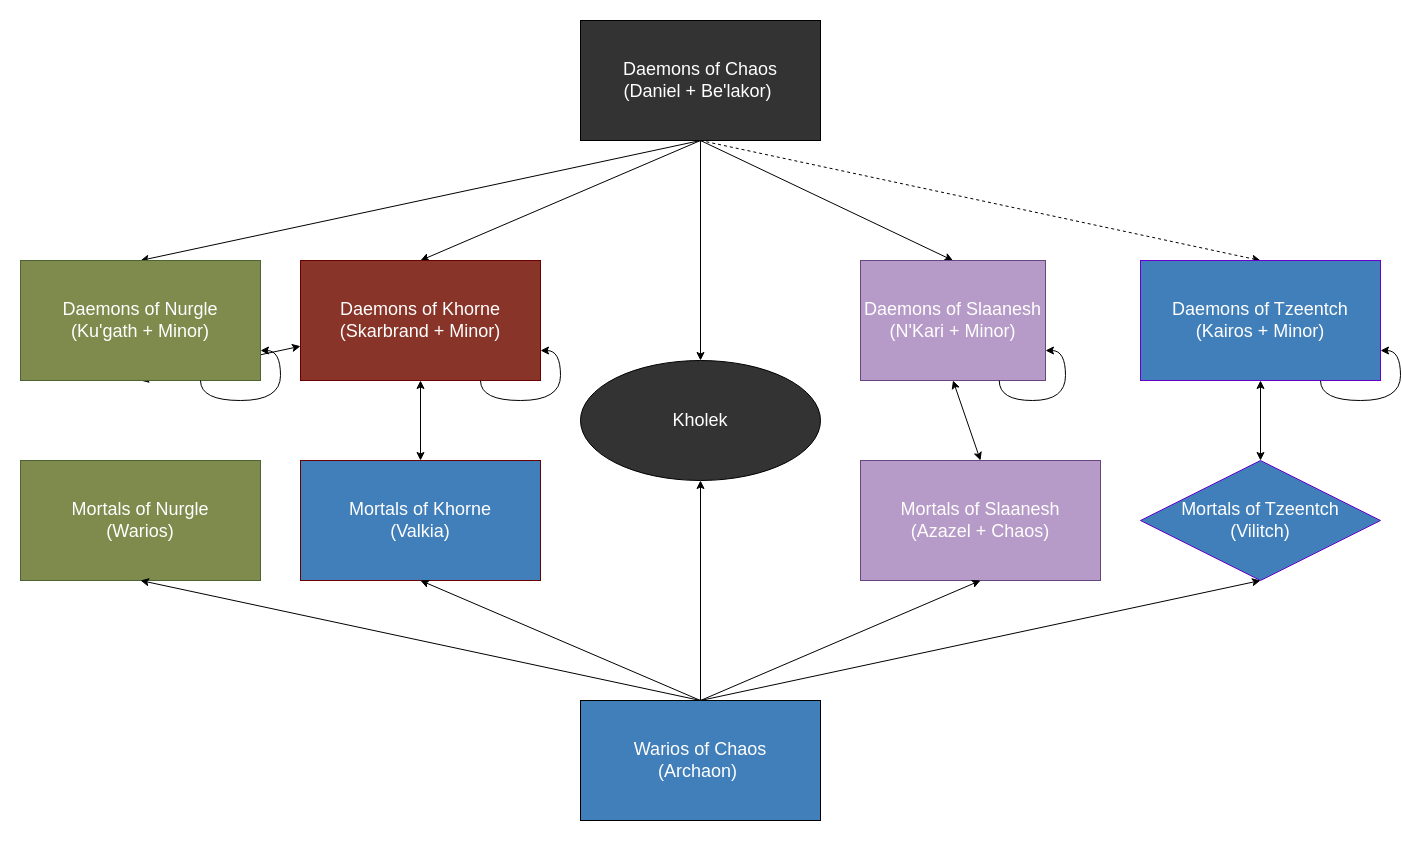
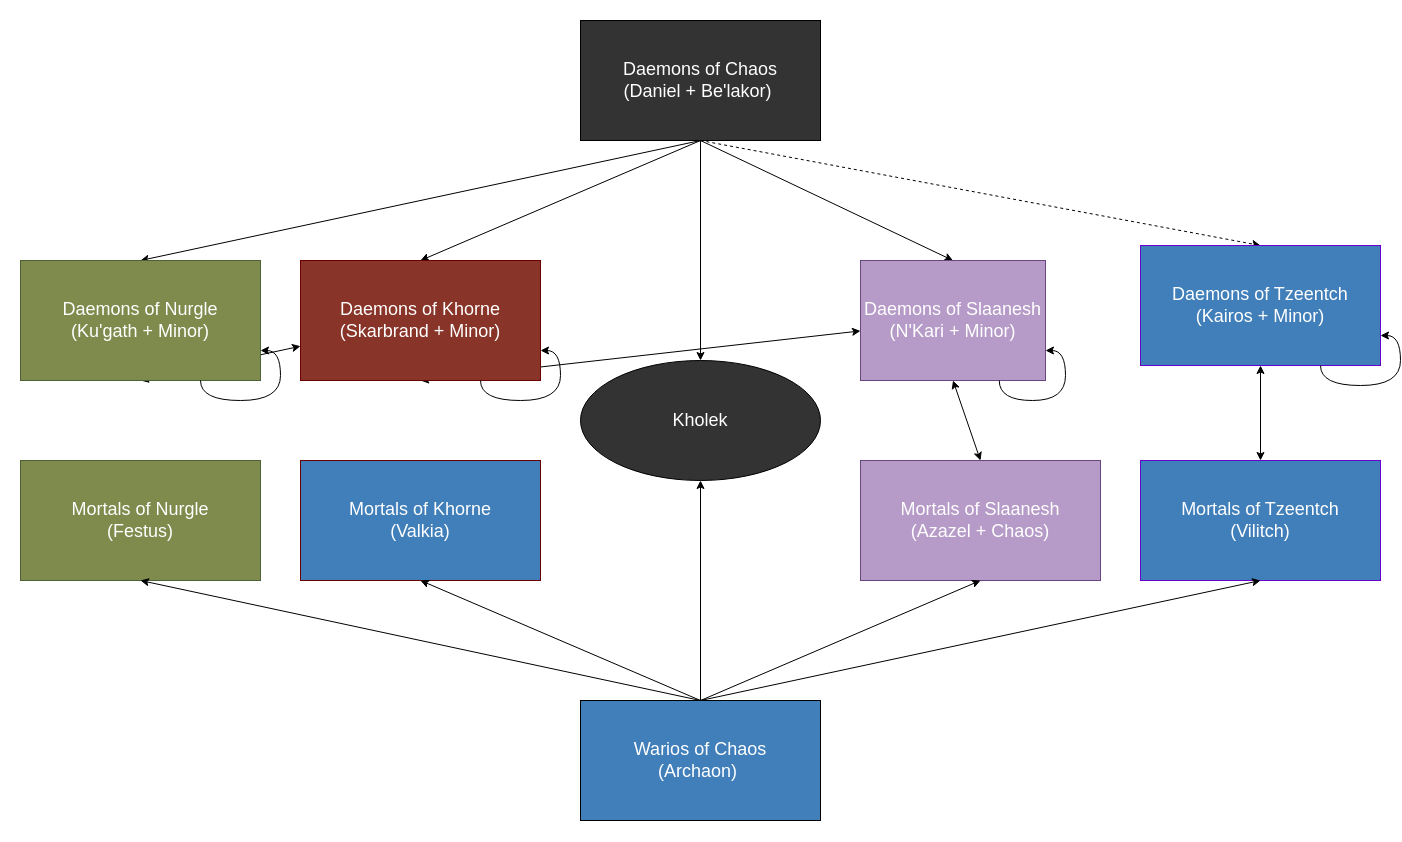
node "Daemons of Tzeentch (Kairos + Minor)": moved (1261, 321) -> (1261, 306)
edge "Daemons of Khorne (Skarbrand + Minor)" -- "Mortals of Khorne (Valkia)": now "Daemons of Khorne (Skarbrand + Minor)" -- "Daemons of Slaanesh (N'Kari + Minor)"
node "Mortals of Nurgle (Warios)": label "Mortals of Nurgle (Warios)" -> "Mortals of Nurgle (Festus)"
node "Mortals of Tzeentch (Vilitch)": shape diamond -> rectangle
